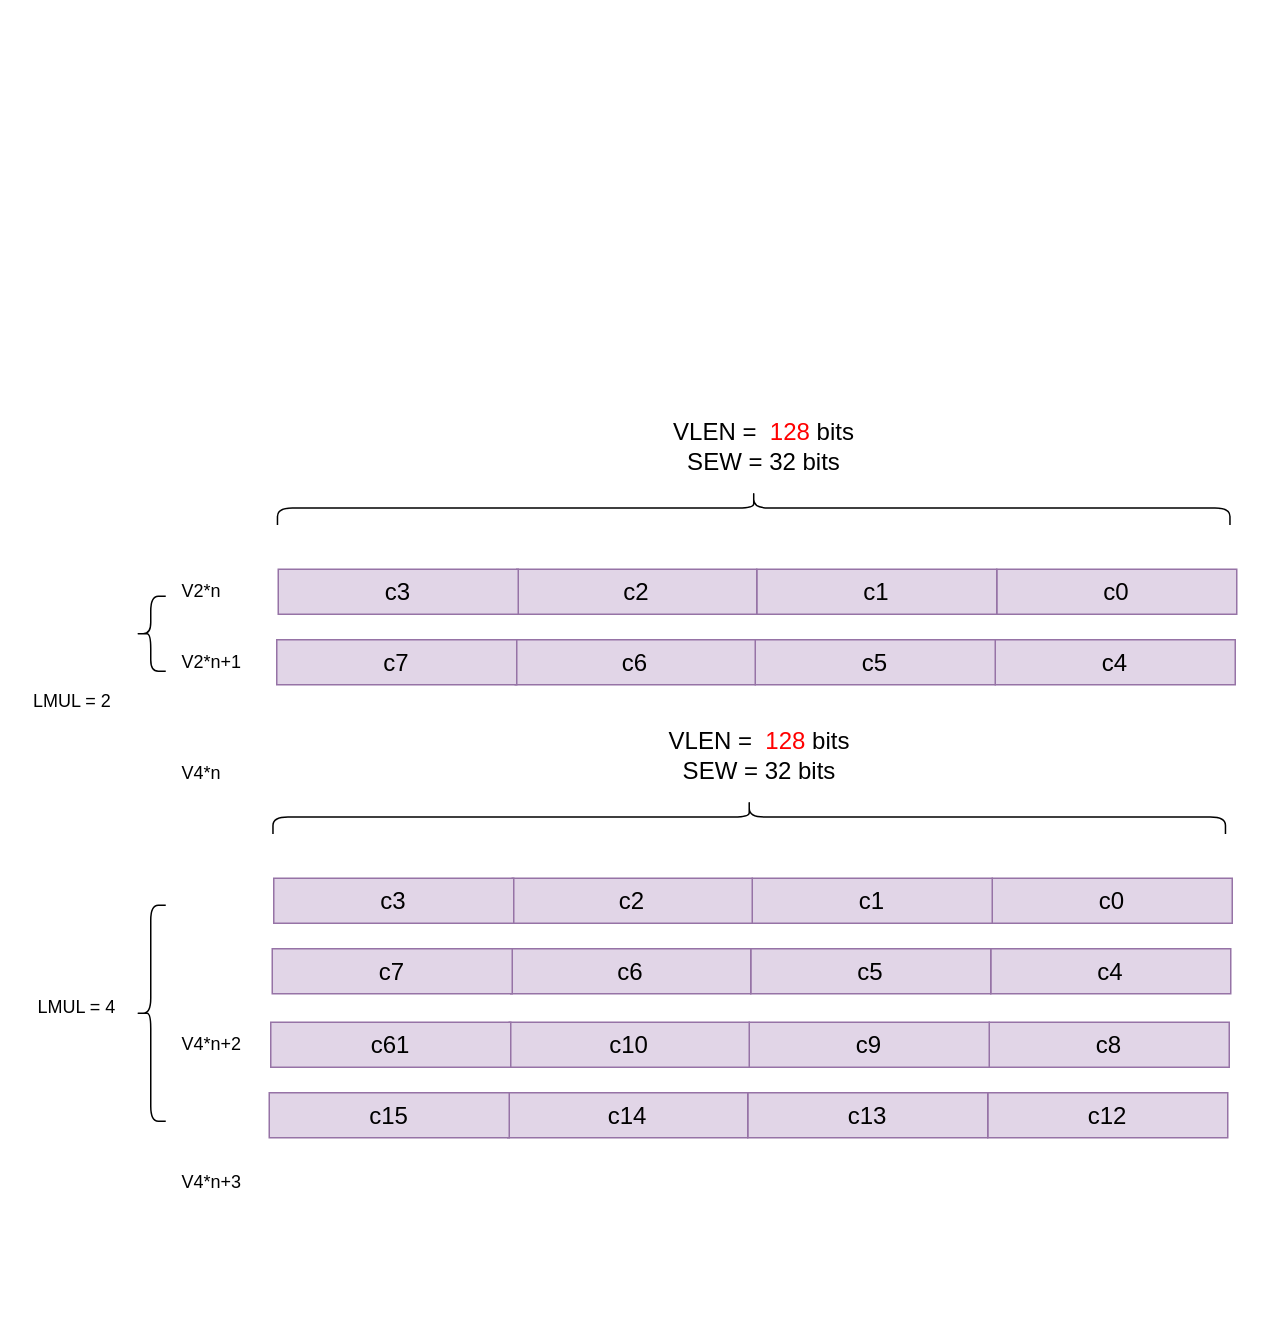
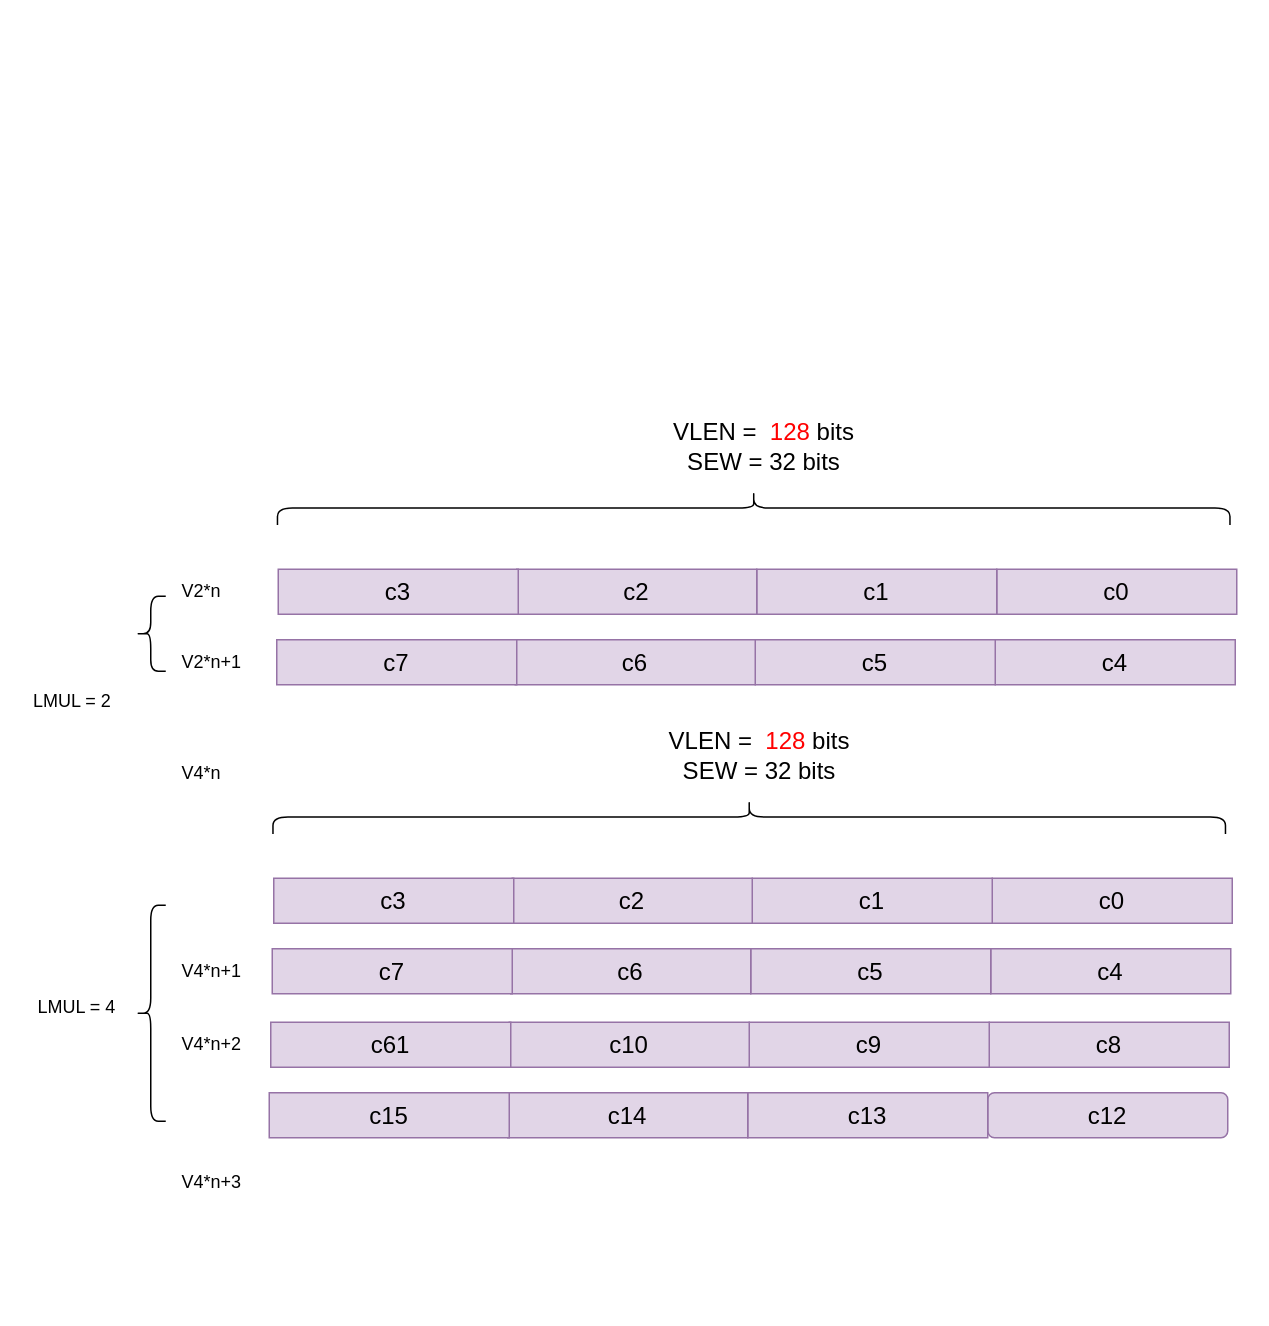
node "V4*n+1": added
node "c12": shape rectangle -> rounded rectangle
